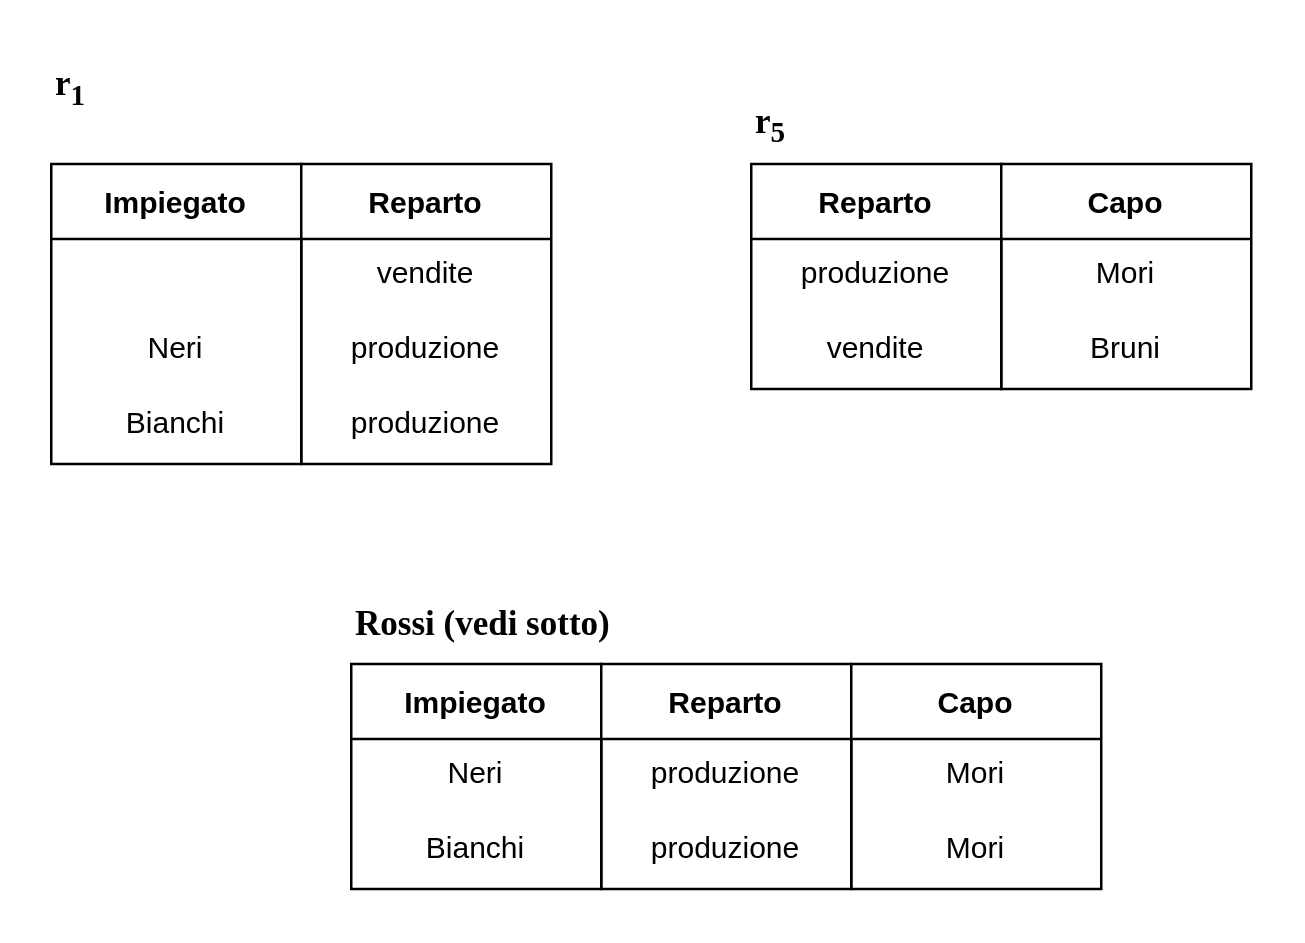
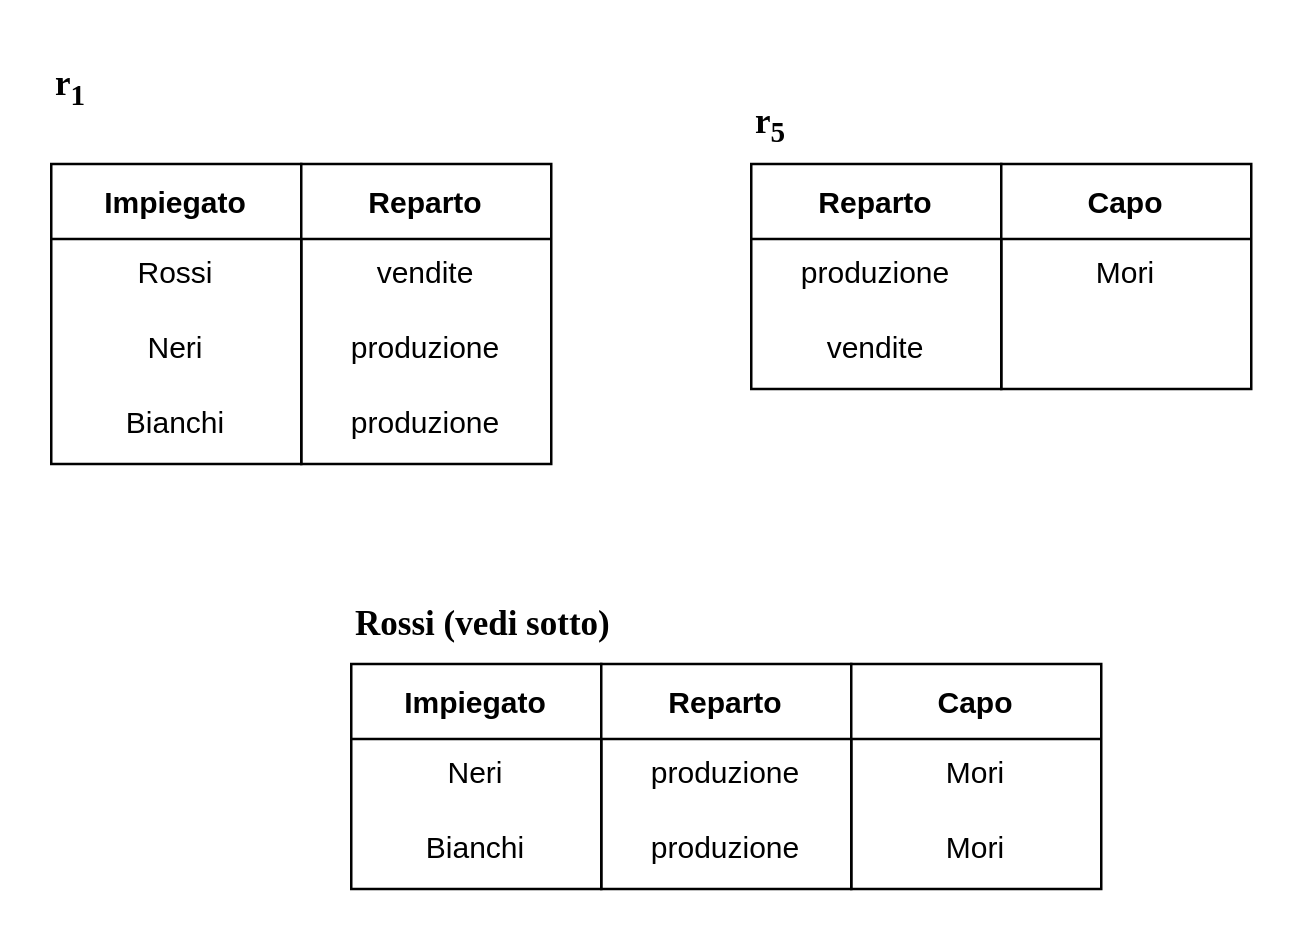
node "Rossi": added
node "Bruni": removed
